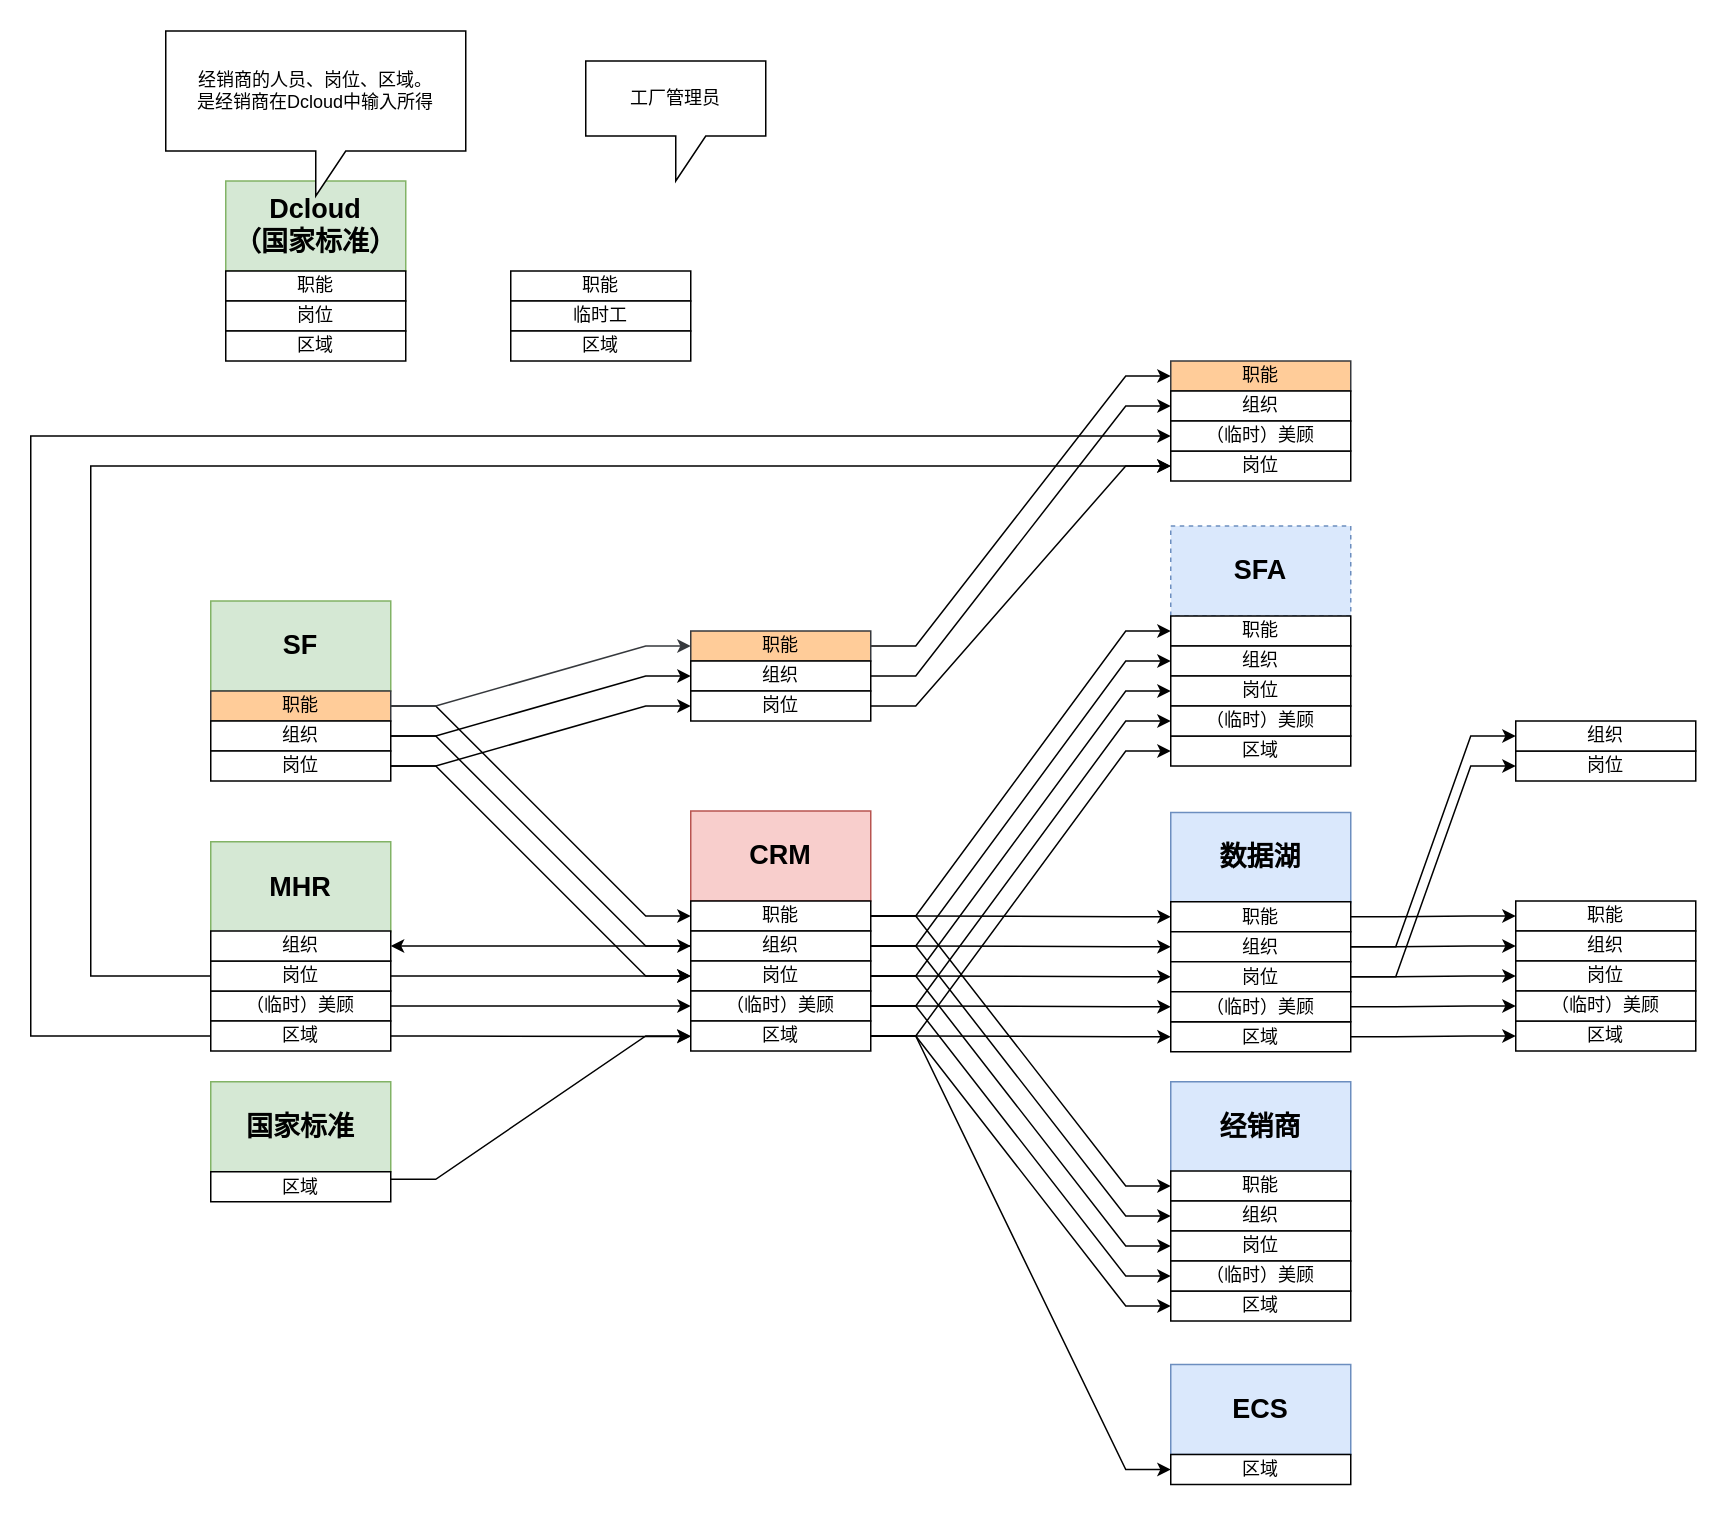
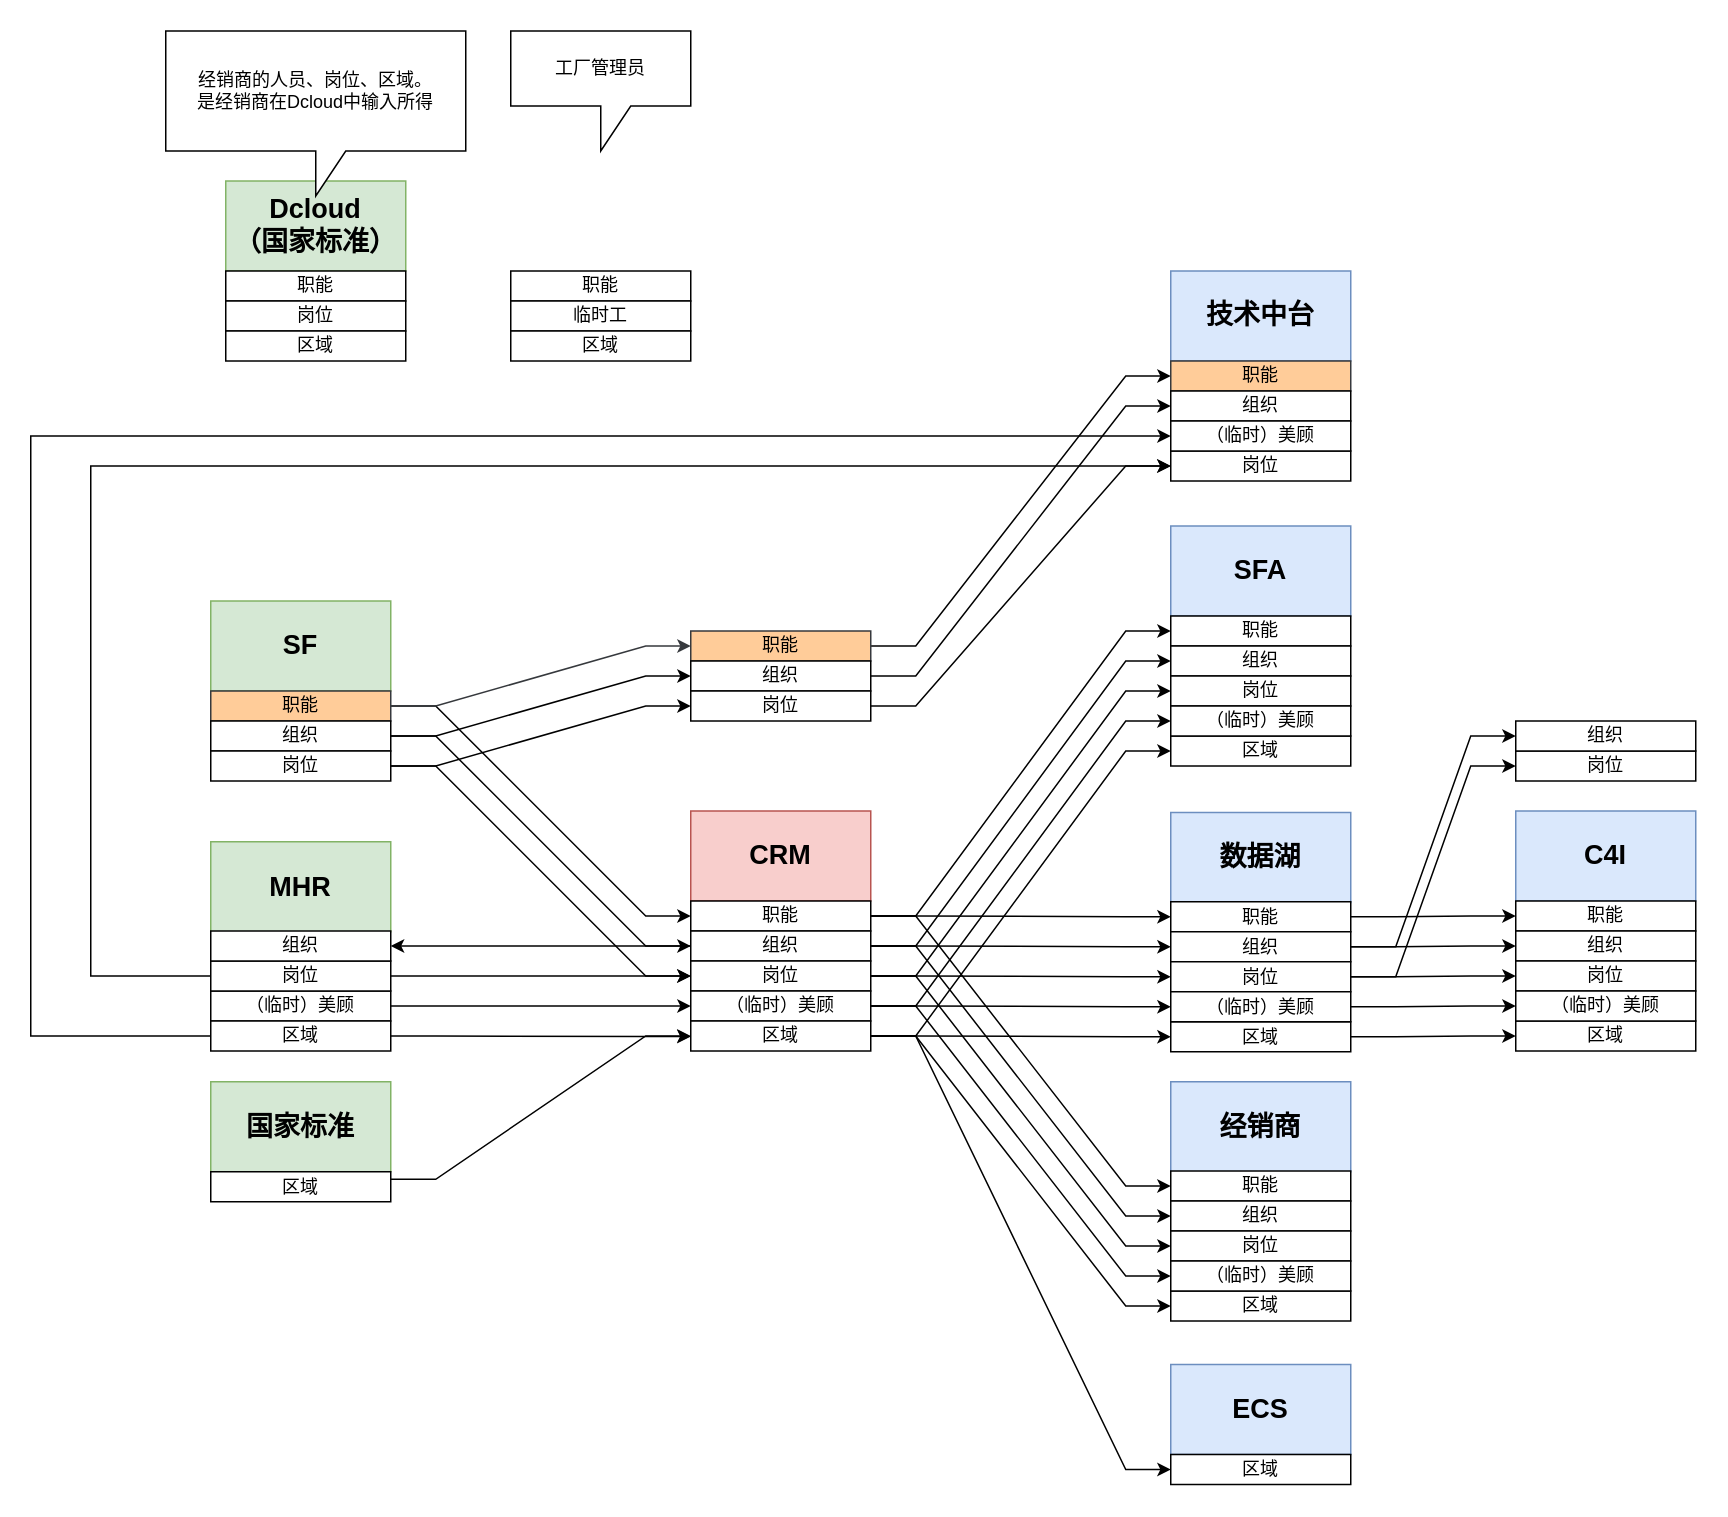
node "工厂管理员": moved (676, 121) -> (601, 91)
node "技术中台": added
node "SFA": style dashed -> solid
node "C4I": added
